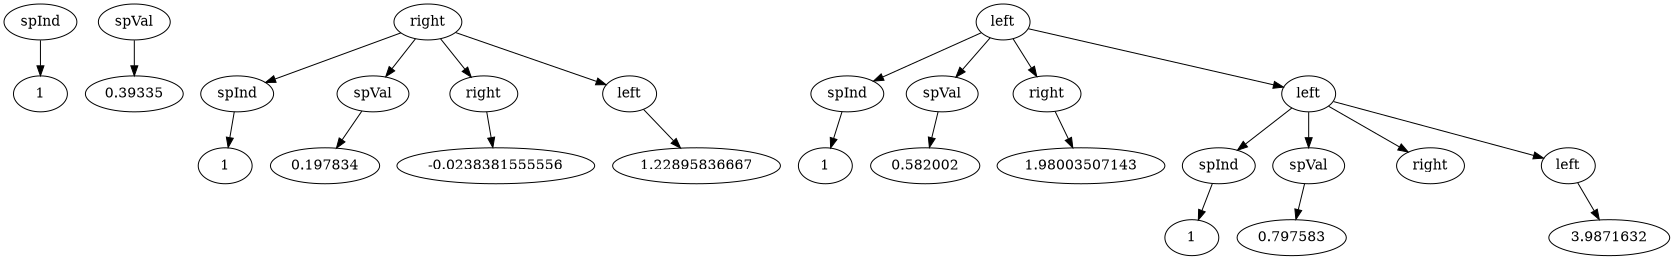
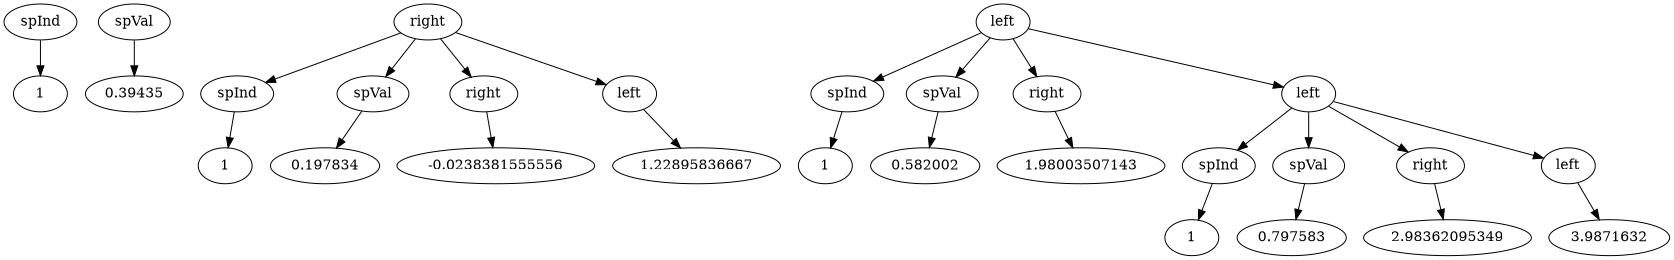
node "0.39335": label "0.39335" -> "0.39435"
node "2.98362095349": added
